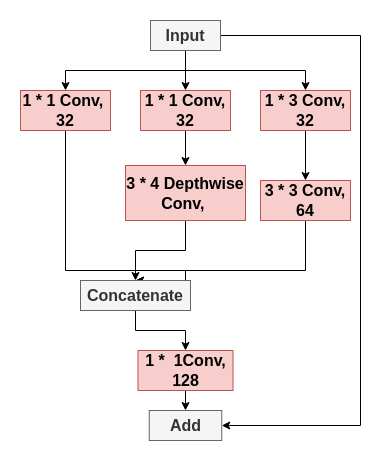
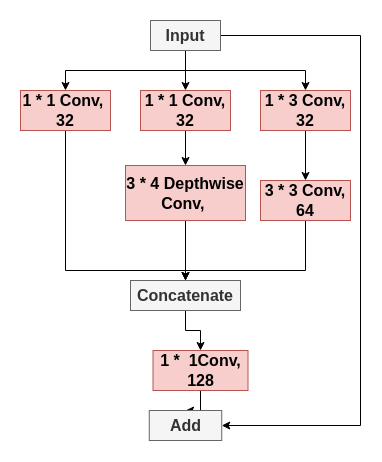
node "Concatenate": moved (136, 296) -> (186, 296)
node "1 * 1Conv, 128": moved (186, 371) -> (201, 371)
